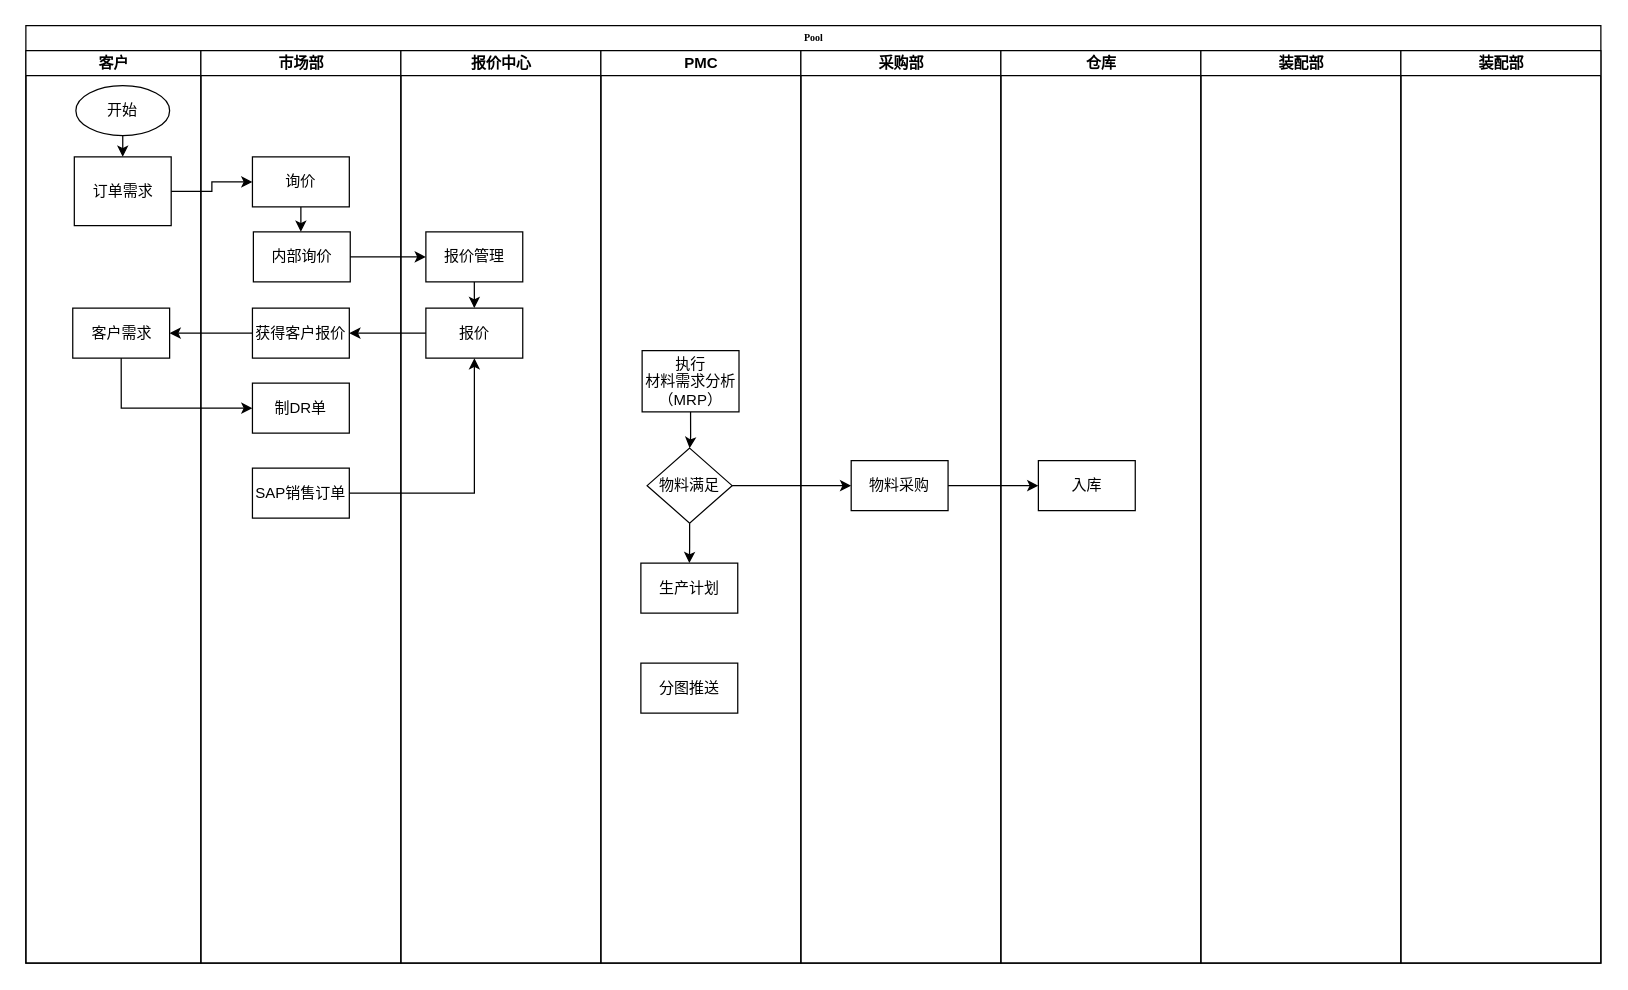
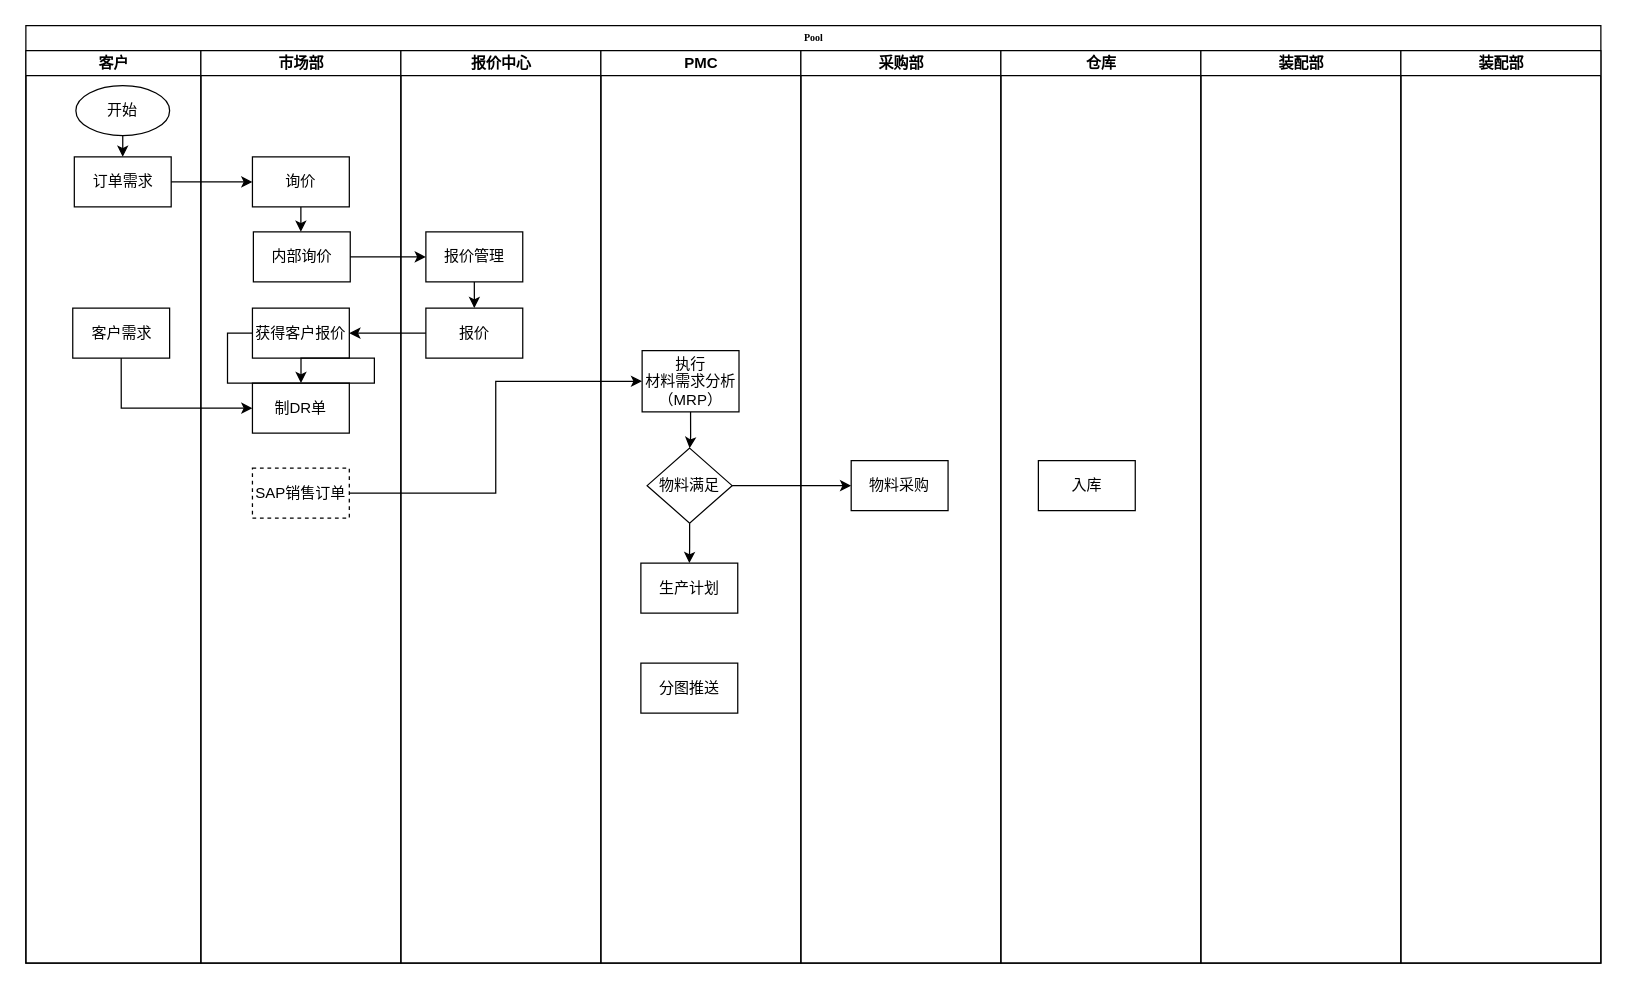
node "订单需求": size 97x69 -> 97x50
edge "获得客户报价" -> "客户需求": now "获得客户报价" -> "制DR单"
edge "SAP销售订单" -> "报价": now "SAP销售订单" -> "执行 材料需求分析（MRP）"
edge "物料采购" -> "入库": removed
node "SAP销售订单": style solid -> dashed
